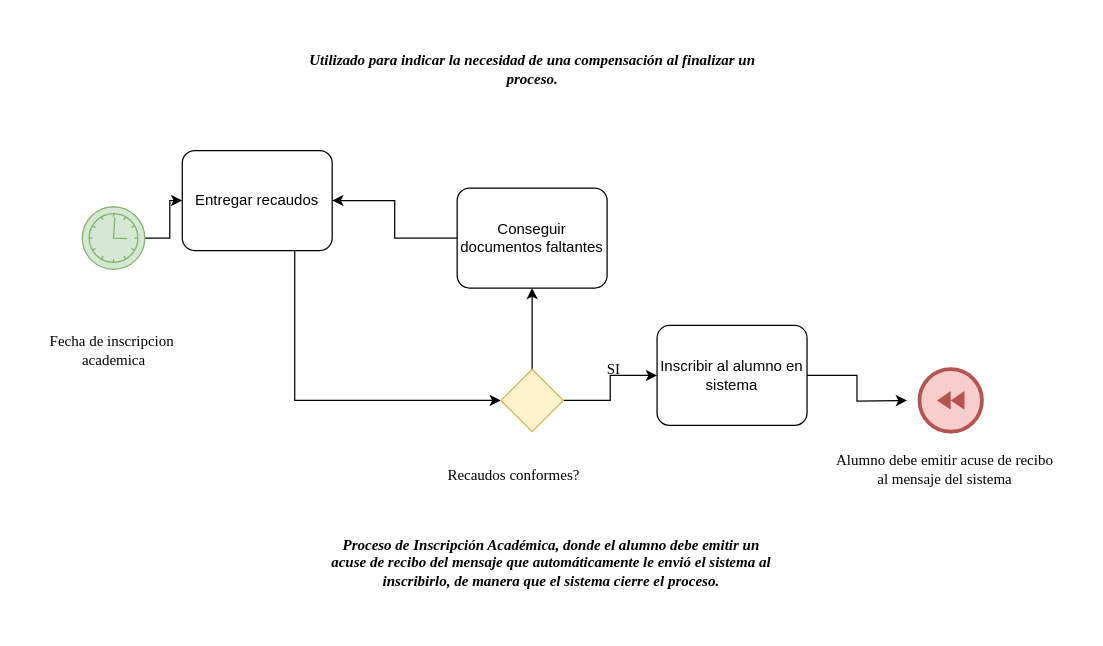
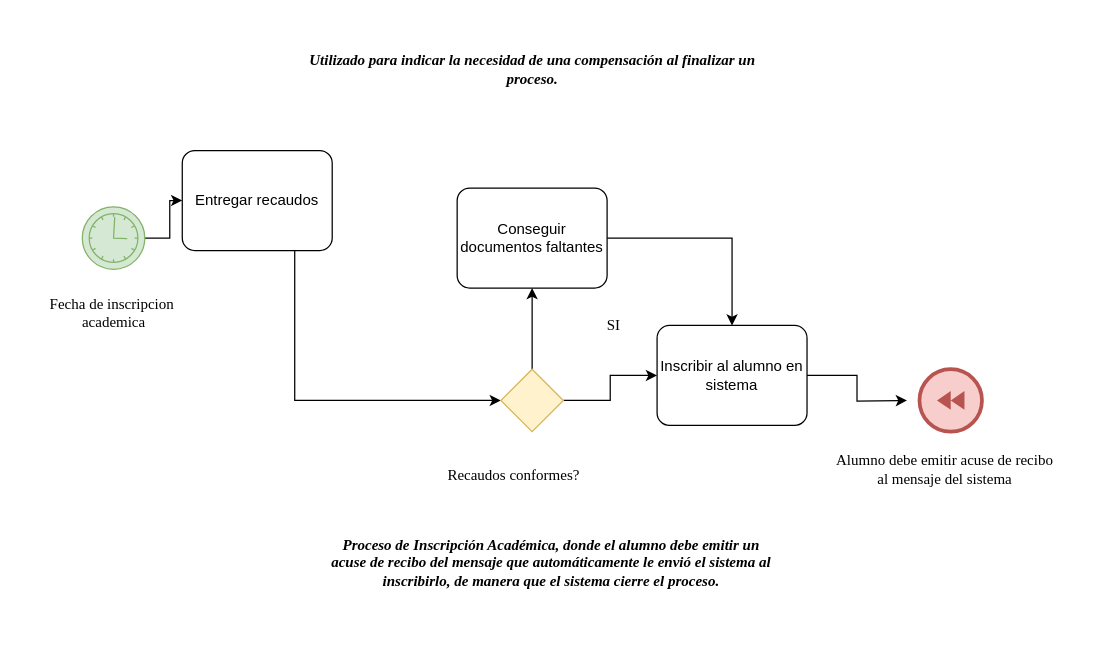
edge "Conseguir documentos faltantes" -> "Entregar recaudos": now "Conseguir documentos faltantes" -> "Inscribir al alumno en sistema"
node "Fecha de inscripcion academica": moved (113, 351) -> (113, 313)
node "SI": moved (613, 369) -> (613, 326)
